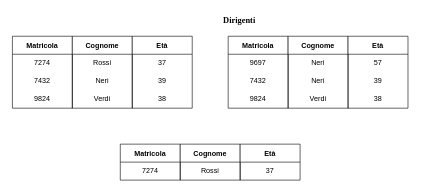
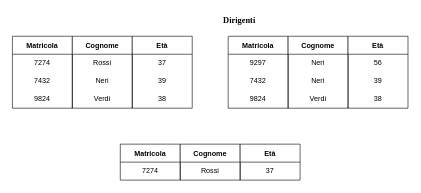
node "9697": label "9697" -> "9297"
node "57": label "57" -> "56"
